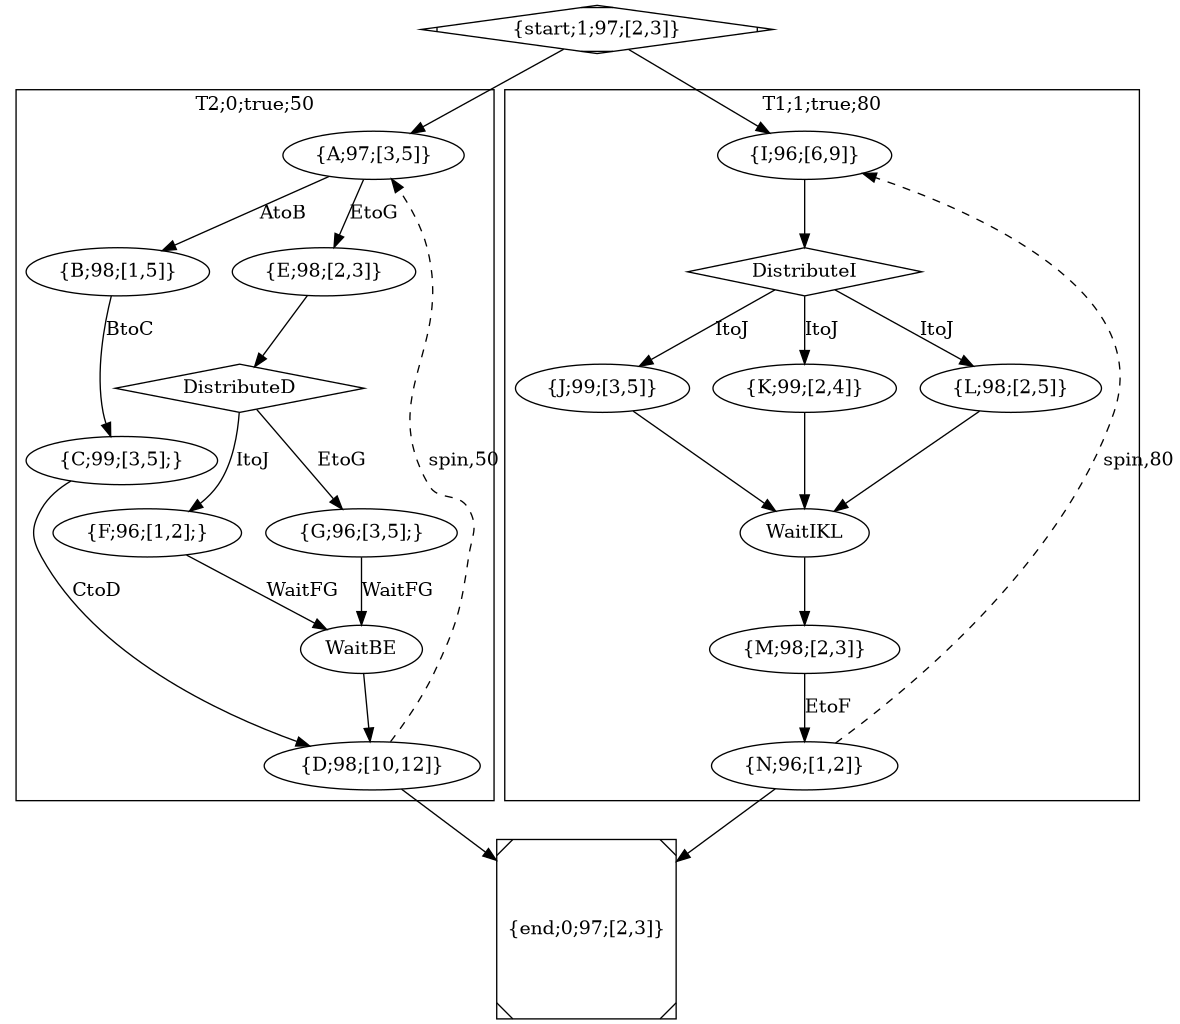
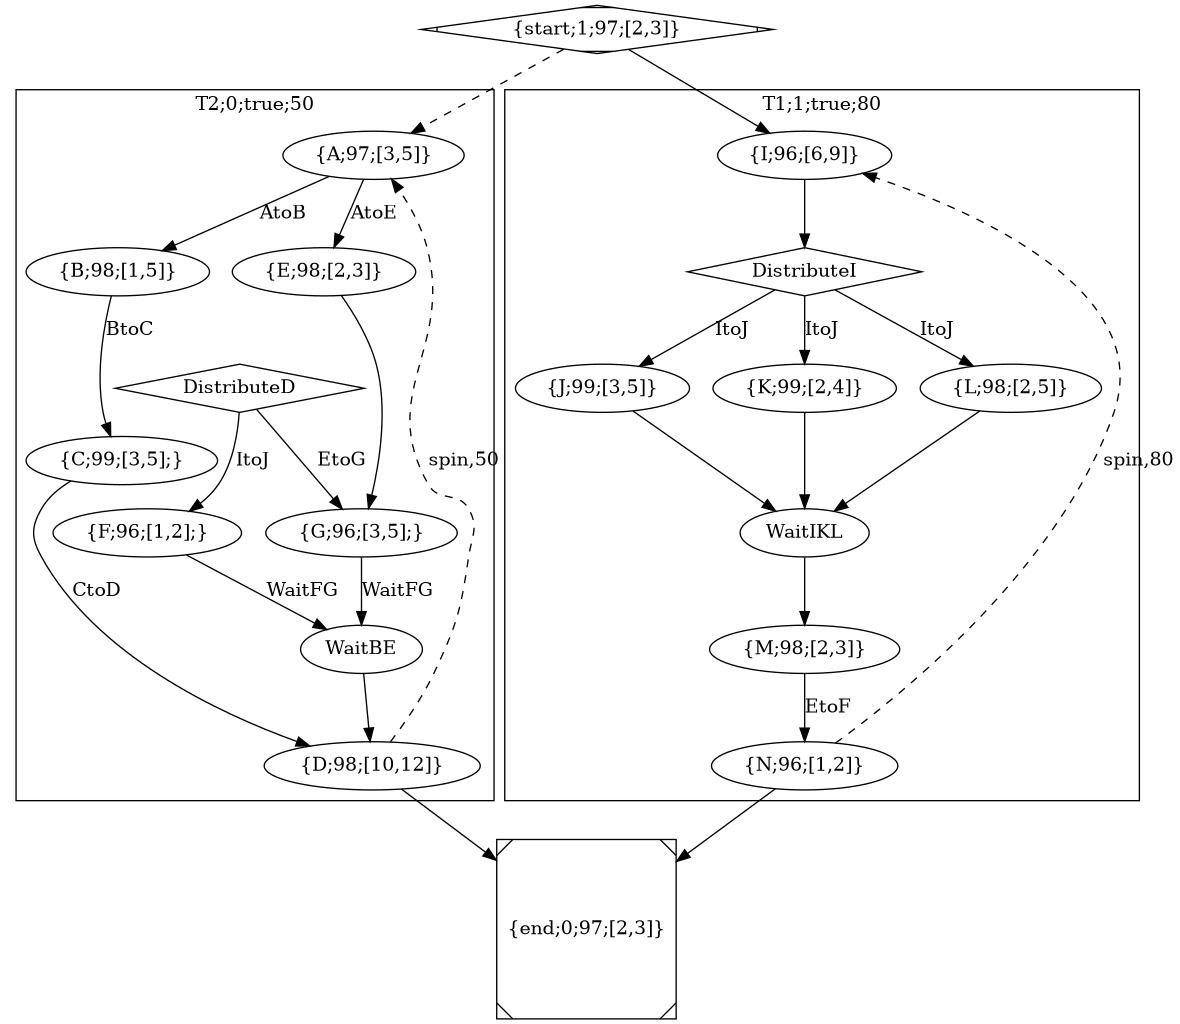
edge "{start;1;97;[2,3]}" -> "{A;97;[3,5]}": style solid -> dashed
edge "{A;97;[3,5]}" -> "{E;98;[2,3]}": label "EtoG" -> "AtoE"
edge "{E;98;[2,3]}" -> "DistributeD": now "{E;98;[2,3]}" -> "{G;96;[3,5];}"
